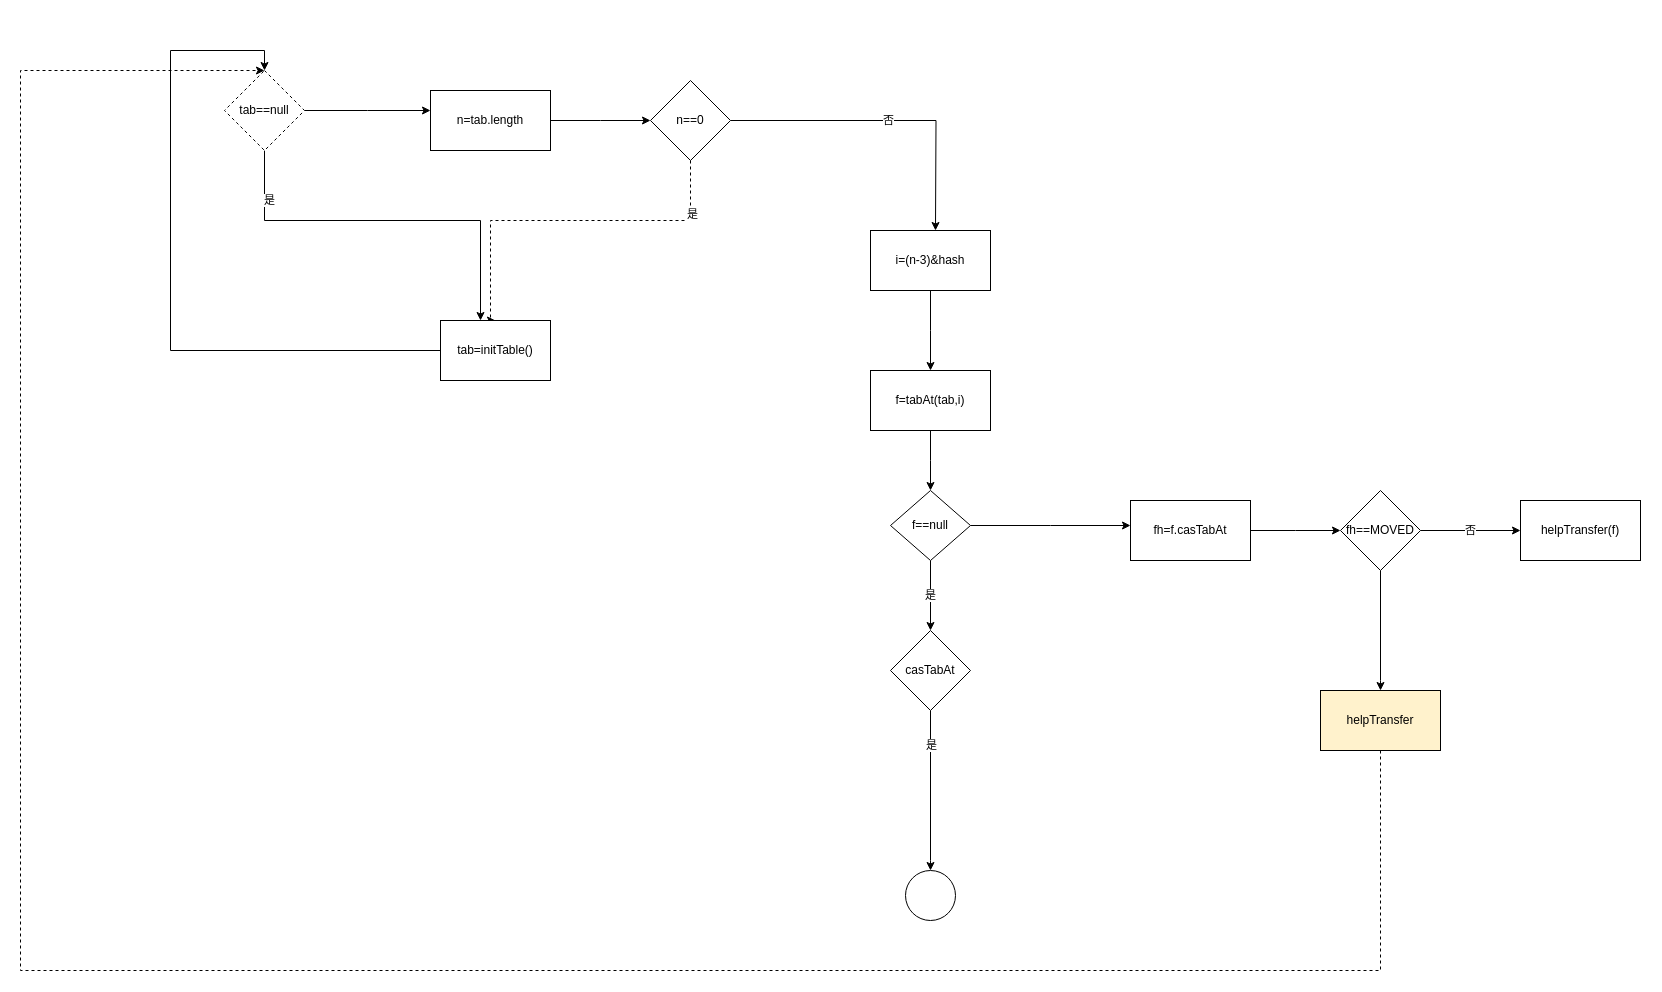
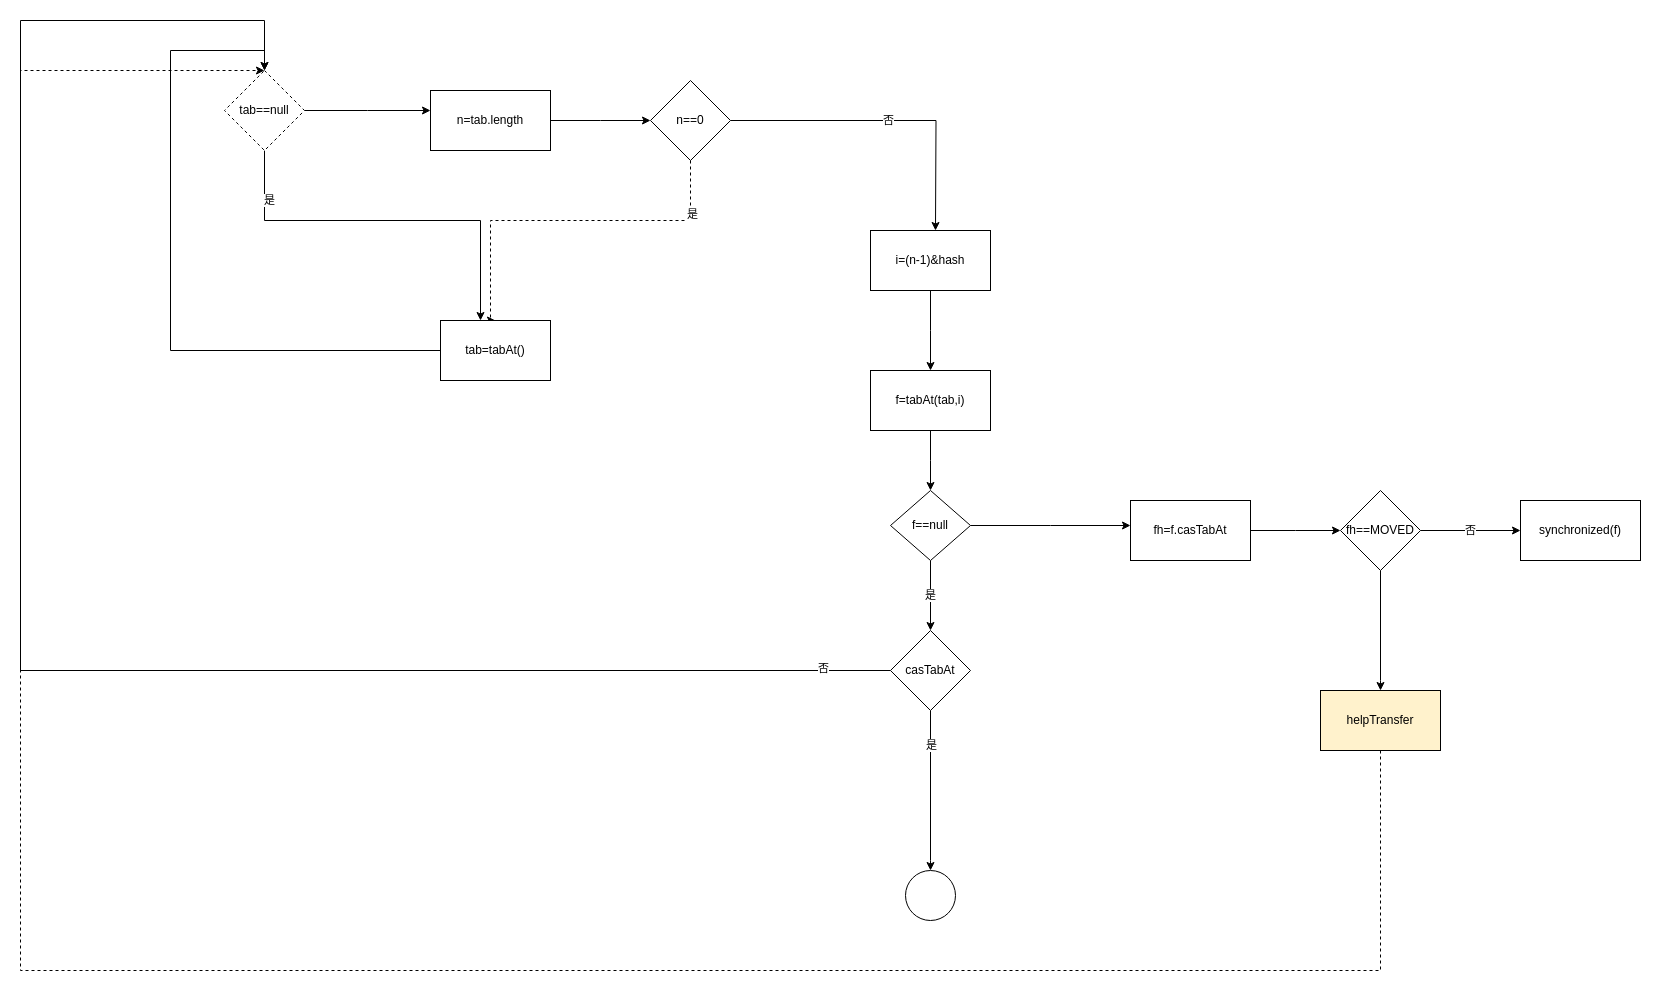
node "i=(n-3)&hash": label "i=(n-3)&hash" -> "i=(n-1)&hash"
node "tab=initTable()": label "tab=initTable()" -> "tab=tabAt()"
node "helpTransfer(f)": label "helpTransfer(f)" -> "synchronized(f)"
edge "casTabAt" -> "tab==null": added, label "否"
